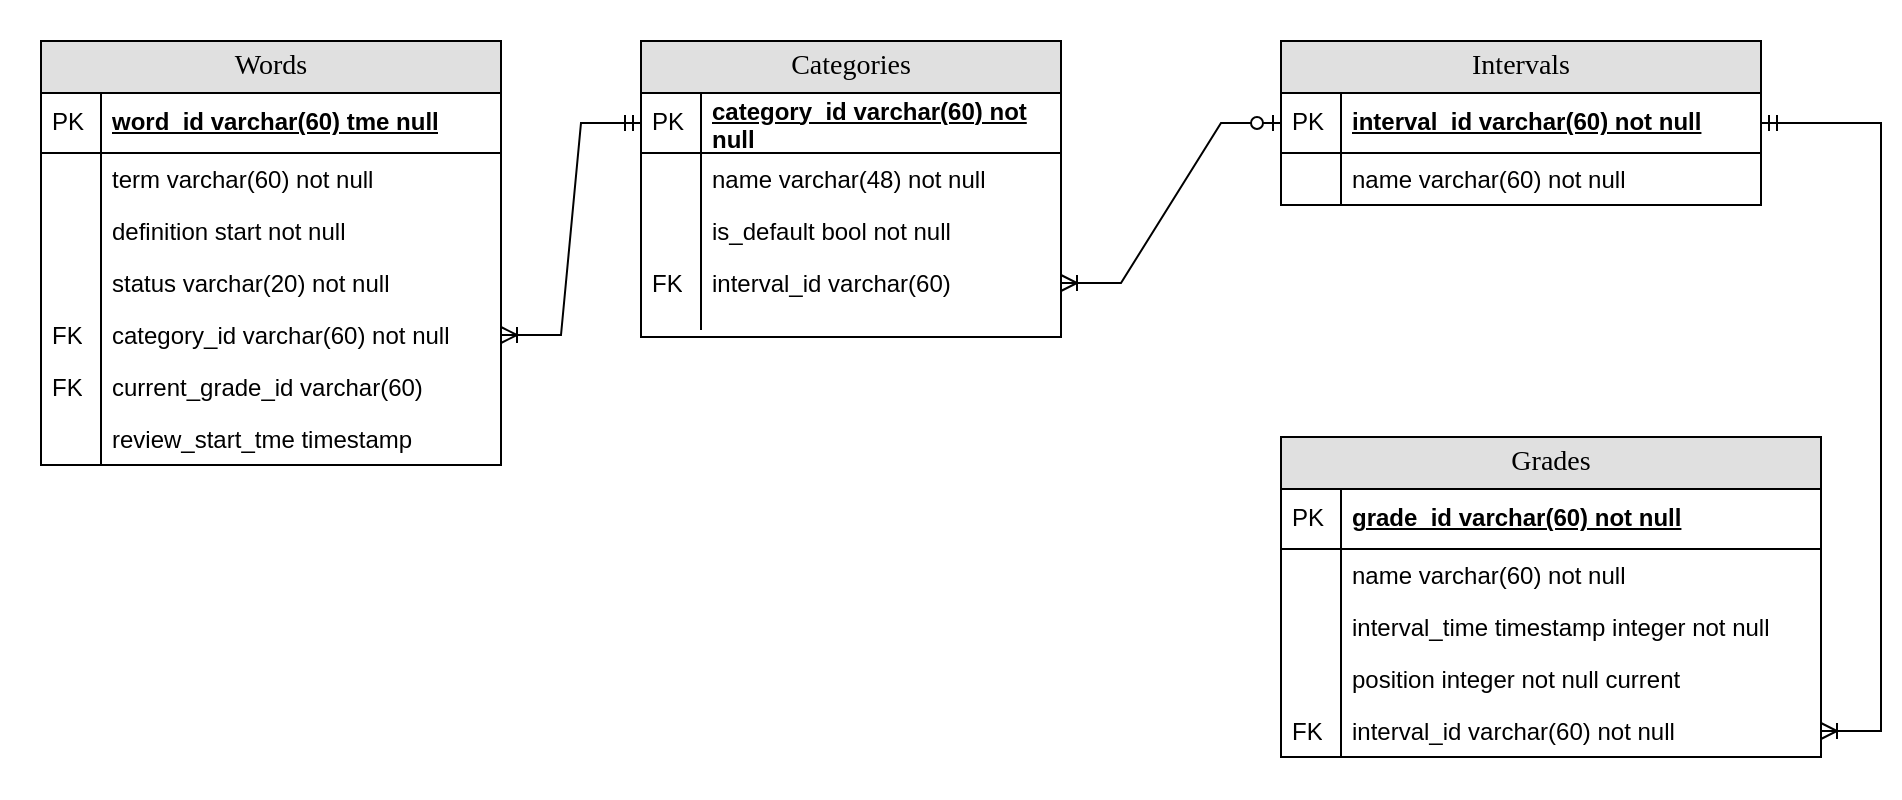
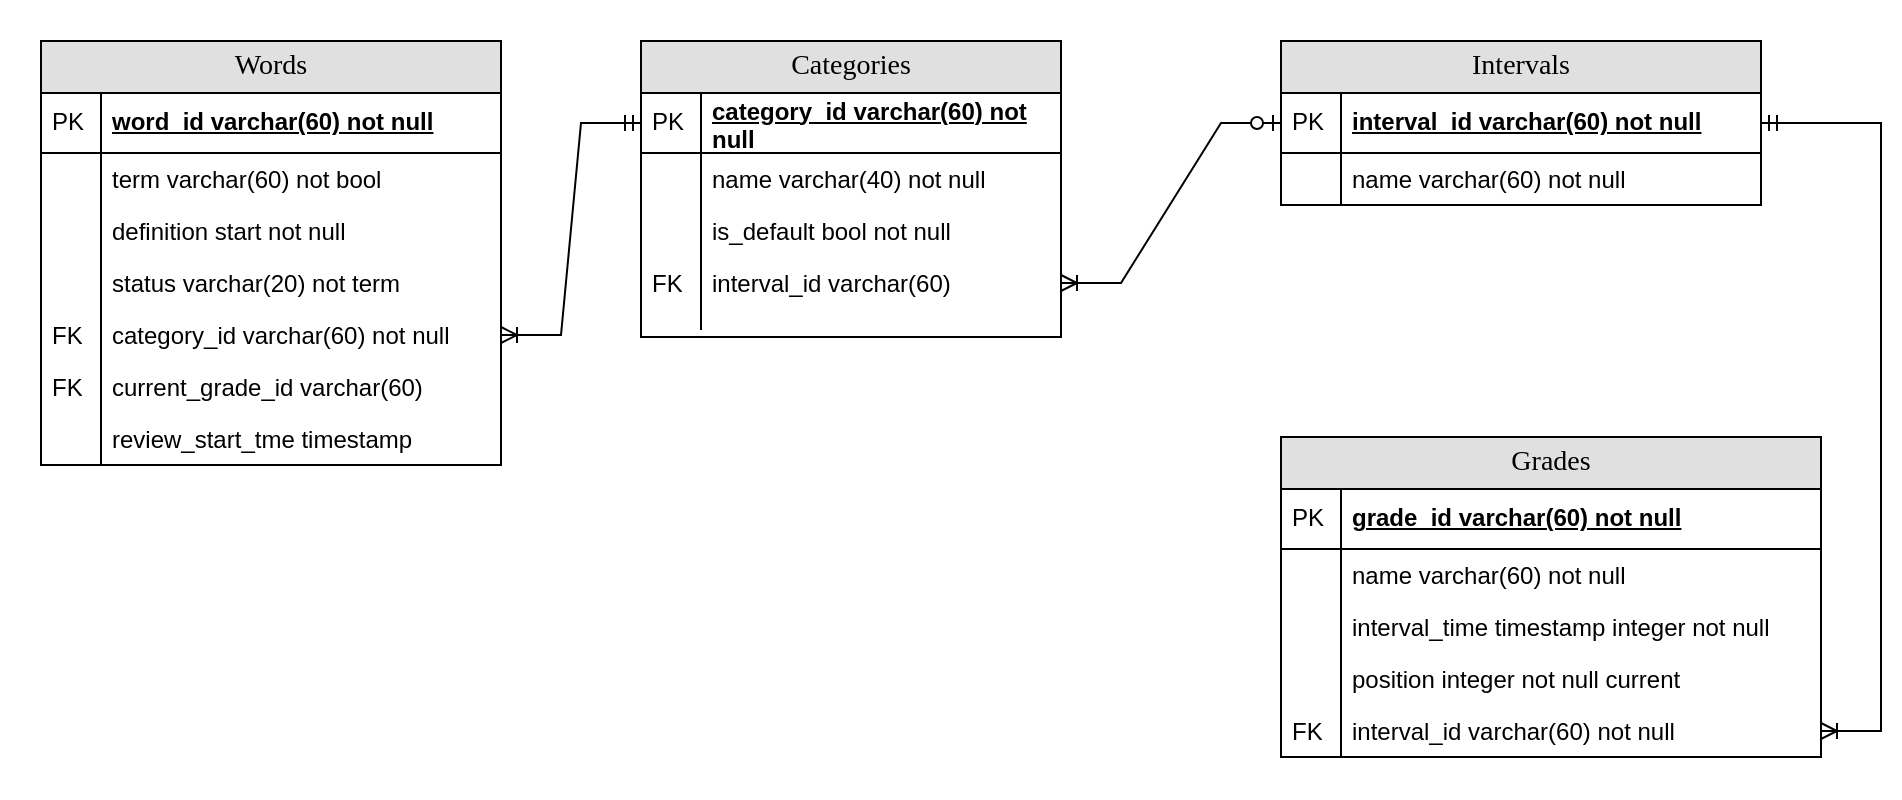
node "word_id varchar(60) tme null": label "word_id varchar(60) tme null" -> "word_id varchar(60) not null"
node "term varchar(60) not null": label "term varchar(60) not null" -> "term varchar(60) not bool"
node "name varchar(48) not null": label "name varchar(48) not null" -> "name varchar(40) not null"
node "status varchar(20) not null": label "status varchar(20) not null" -> "status varchar(20) not term"
